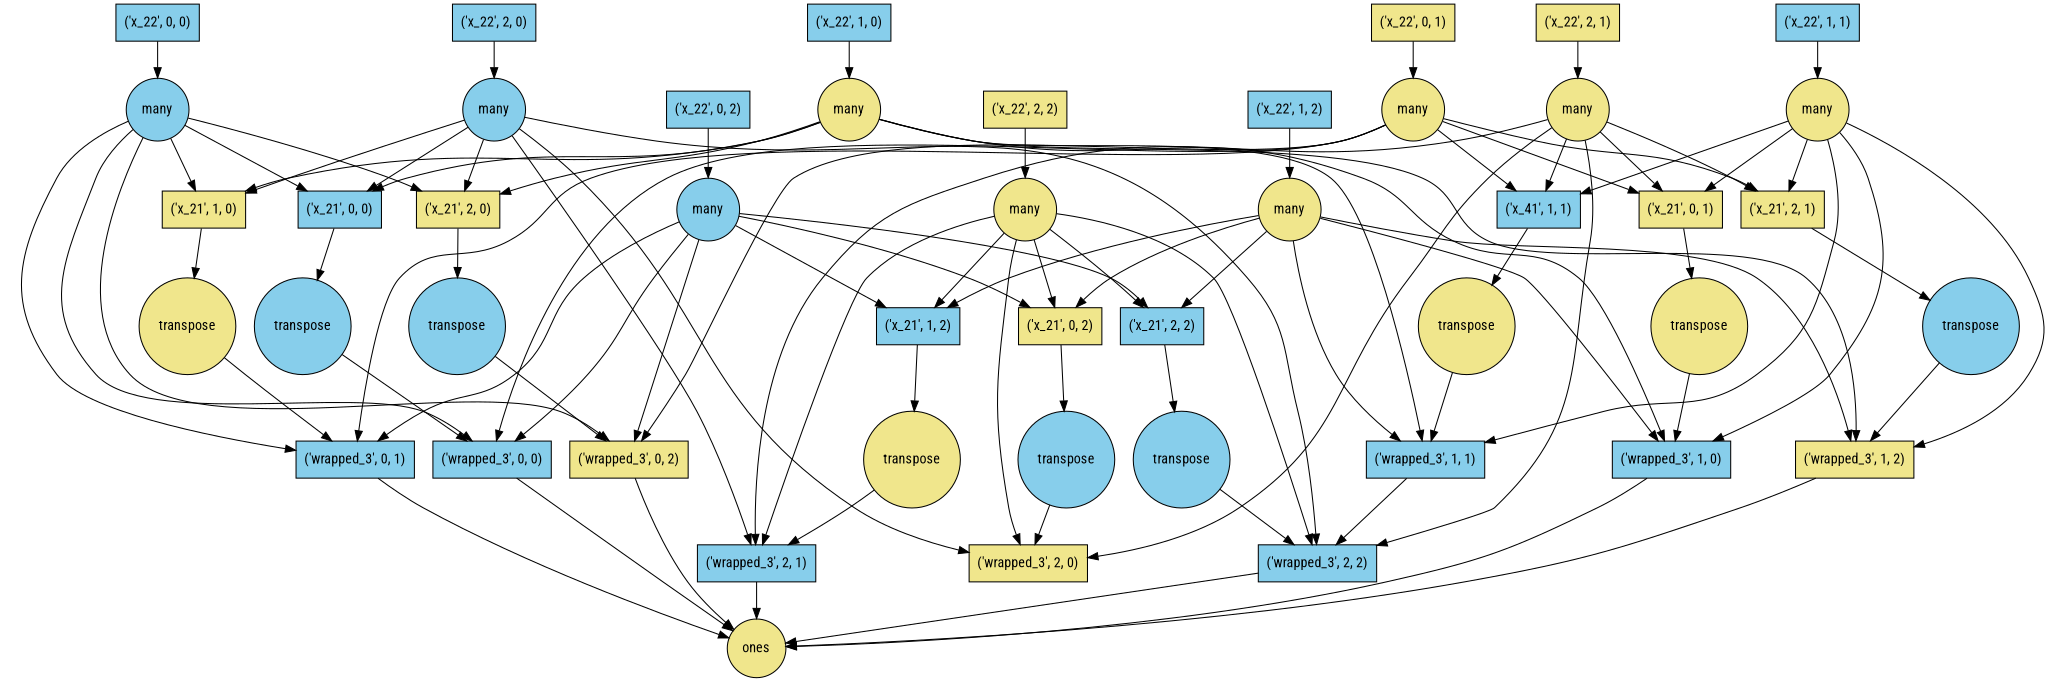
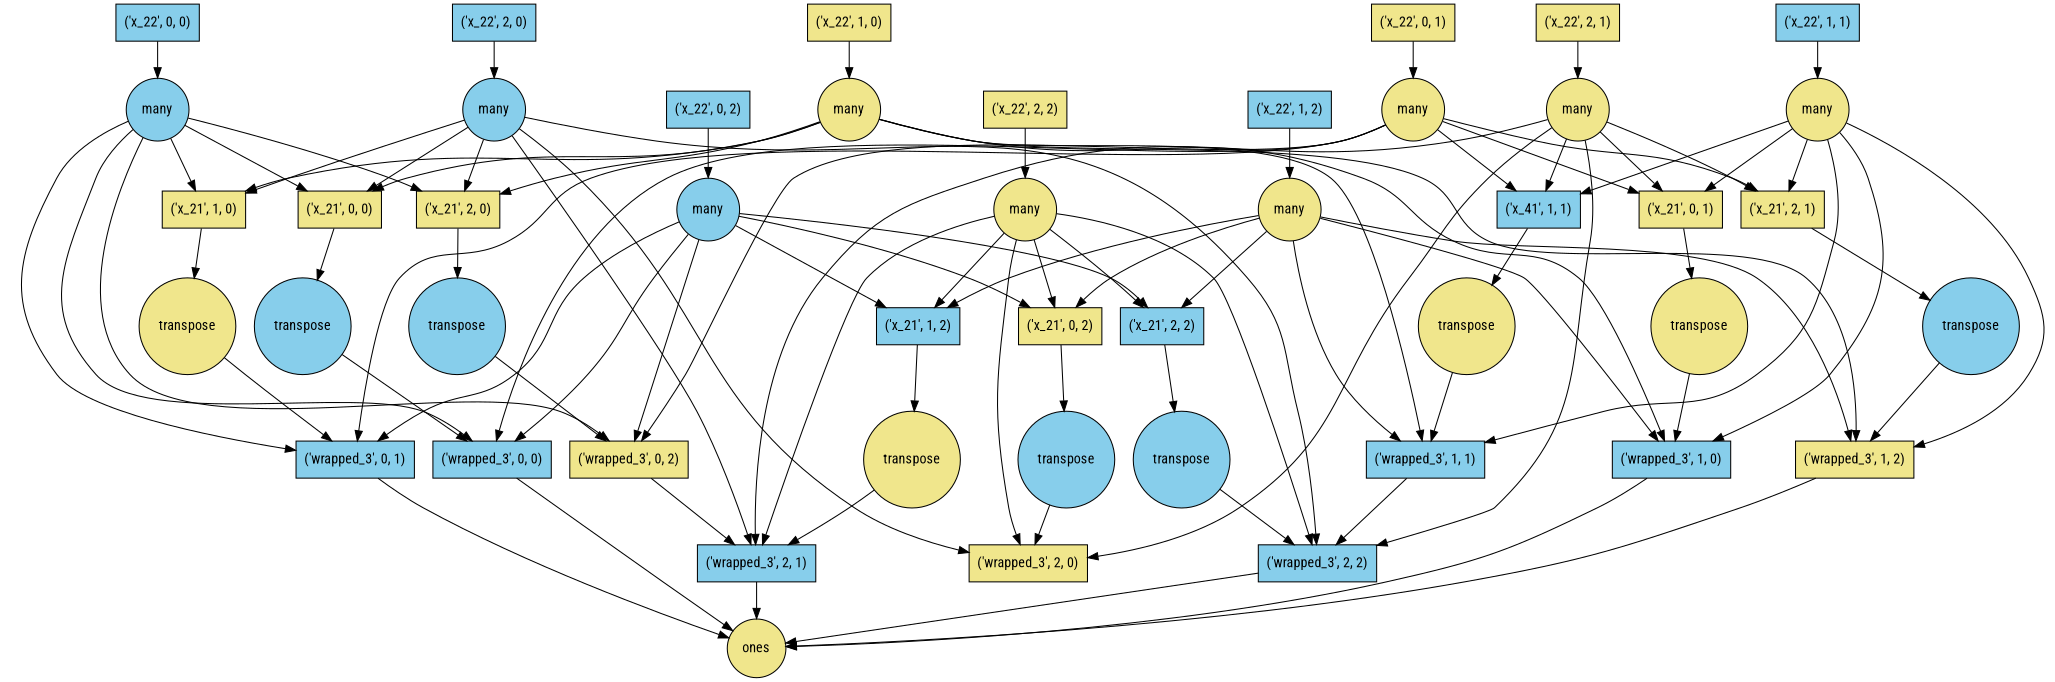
node "('x_22', 1, 0)": fillcolor skyblue -> khaki
node "('x_21', 0, 0)": fillcolor skyblue -> khaki
edge "('wrapped_3', 0, 2)" -> "ones": now "('wrapped_3', 0, 2)" -> "('wrapped_3', 2, 1)"
